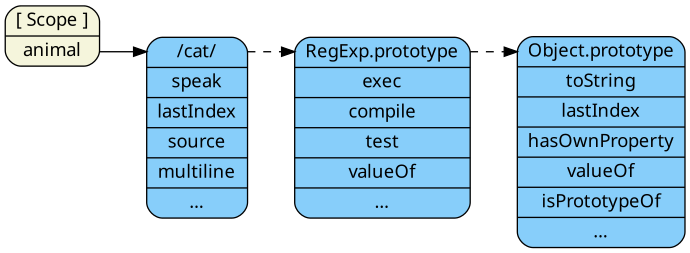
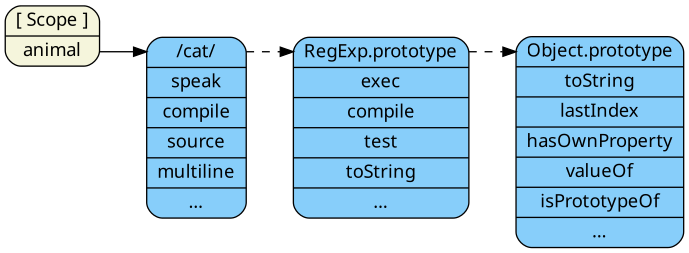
node "/cat/": text "lastIndex" -> "compile"
node "RegExp.prototype": text "valueOf" -> "toString"
